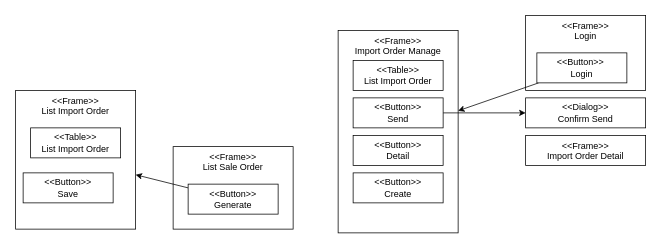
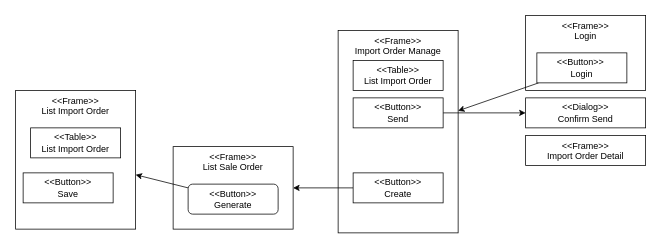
node "<<Button>> Detail": removed
edge "<<Button>> Create" -> "<<Frame>> List Sale Order": added
node "<<Button>> Generate": shape rectangle -> rounded rectangle
